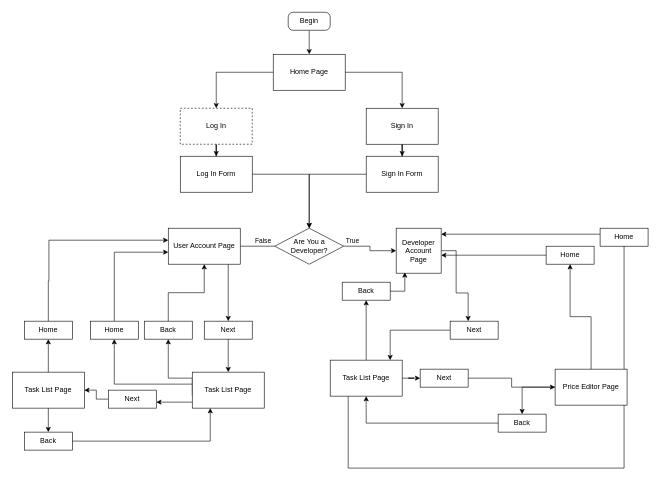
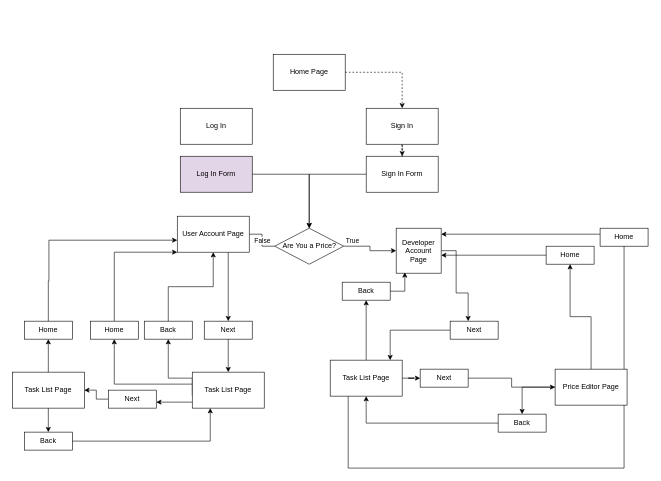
node "Begin": removed
edge "Begin" -> "Home Page": removed
edge "Home Page" -> "Log In": removed
edge "Home Page" -> "Sign In": style solid -> dashed
node "Log In": style dashed -> solid
edge "Log In" -> "Log In Form": removed
edge "Sign In" -> "Sign In Form": style solid -> dashed
node "Log In Form": fillcolor #ffffff -> #e1d5e7
node "User Account Page": moved (204, 246) -> (213, 234)
node "Are You a Developer?": label "Are You a Developer?" -> "Are You a Price?"
